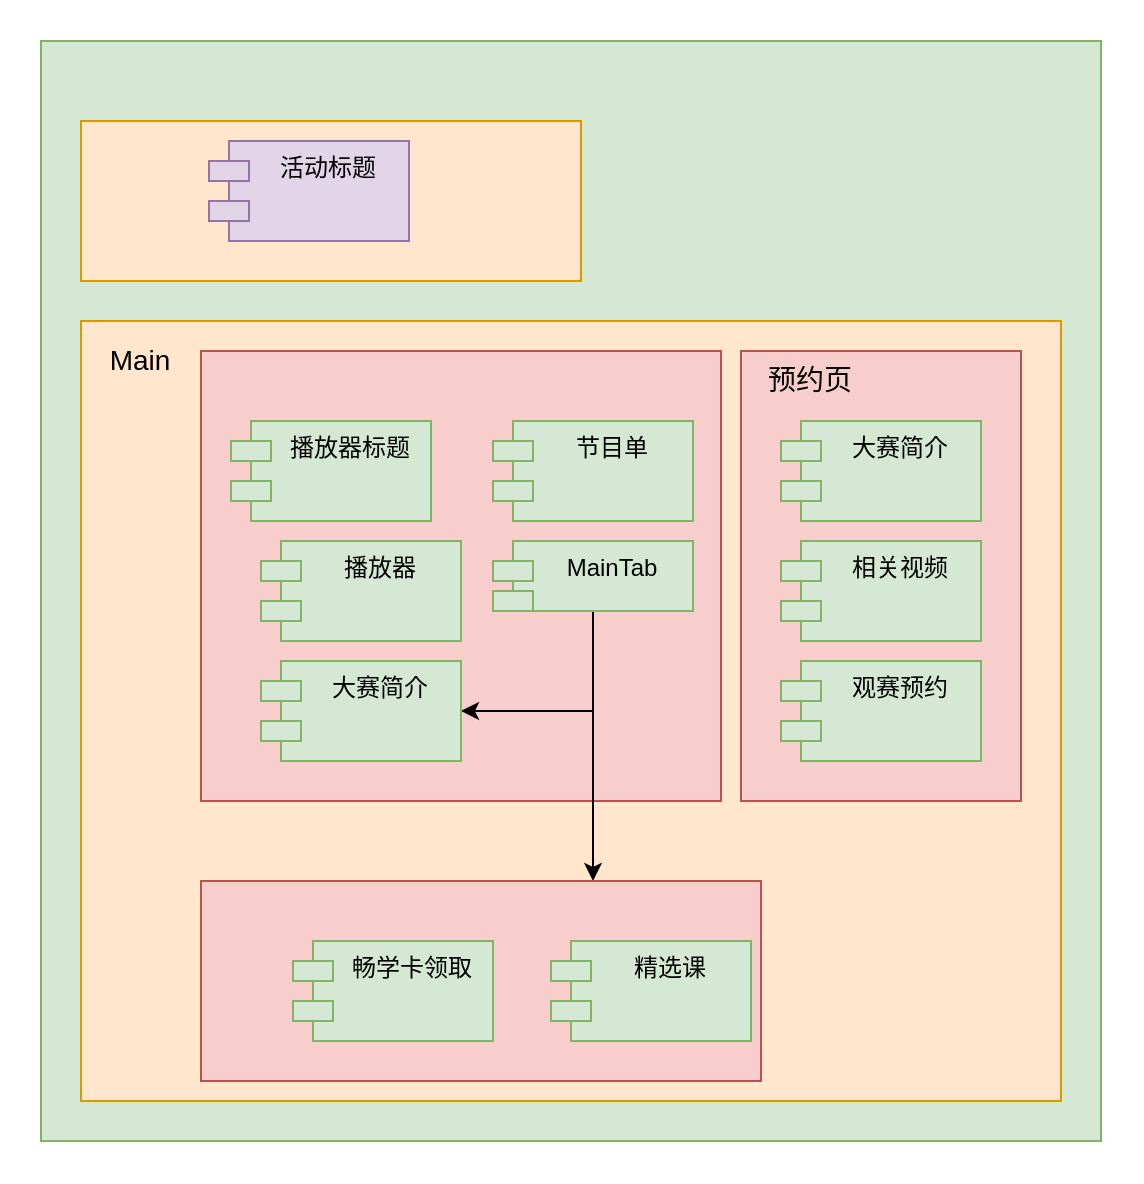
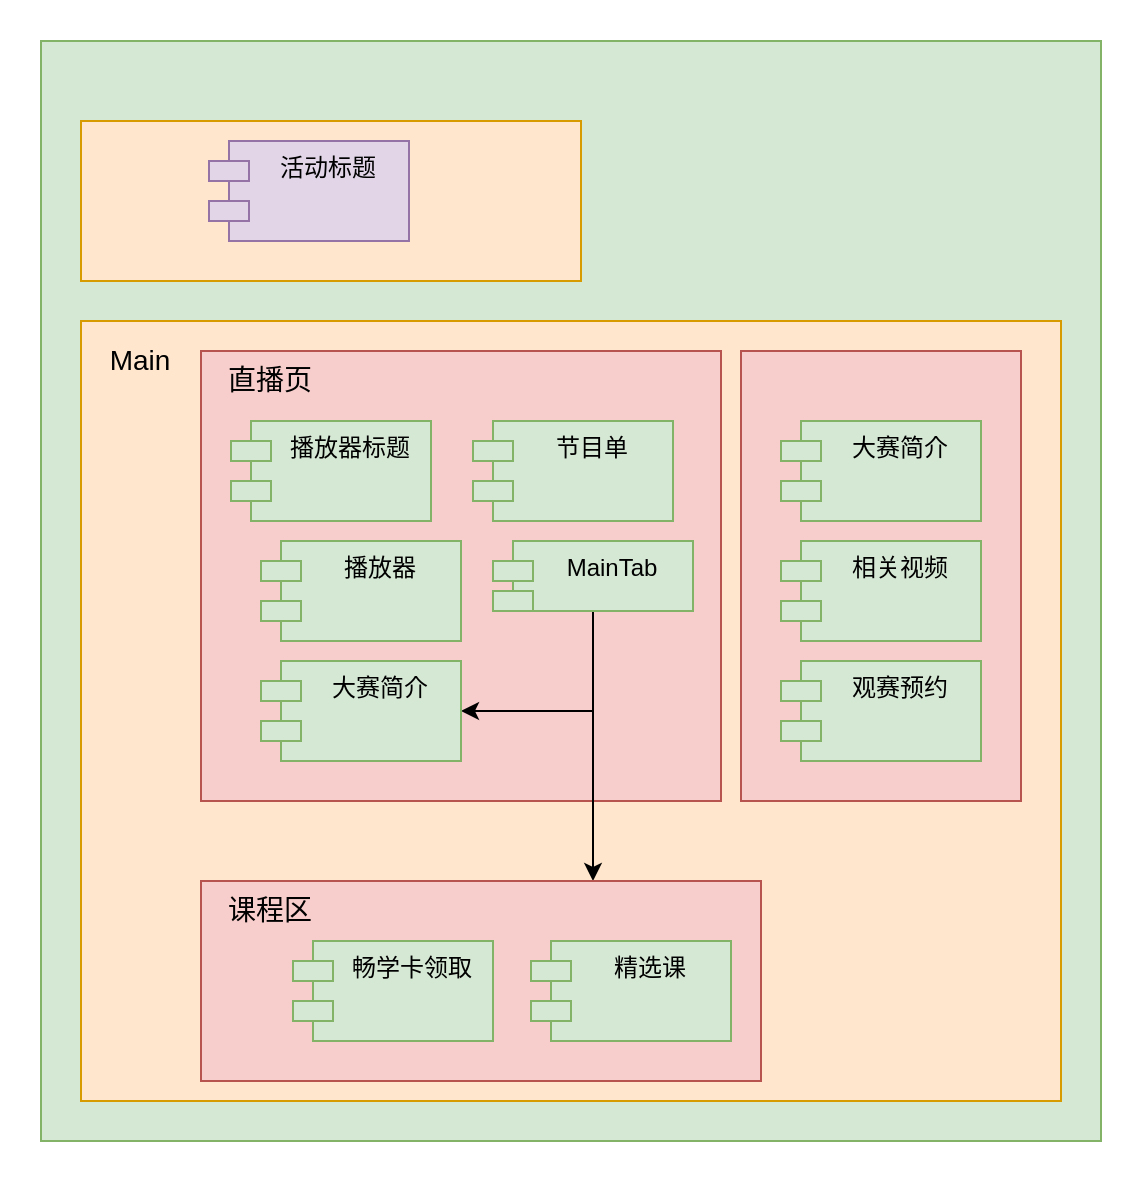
node "直播页": added
node "预约页": removed
node "节目单": moved (593, 471) -> (573, 471)
node "课程区": added
node "精选课": moved (651, 991) -> (631, 991)
